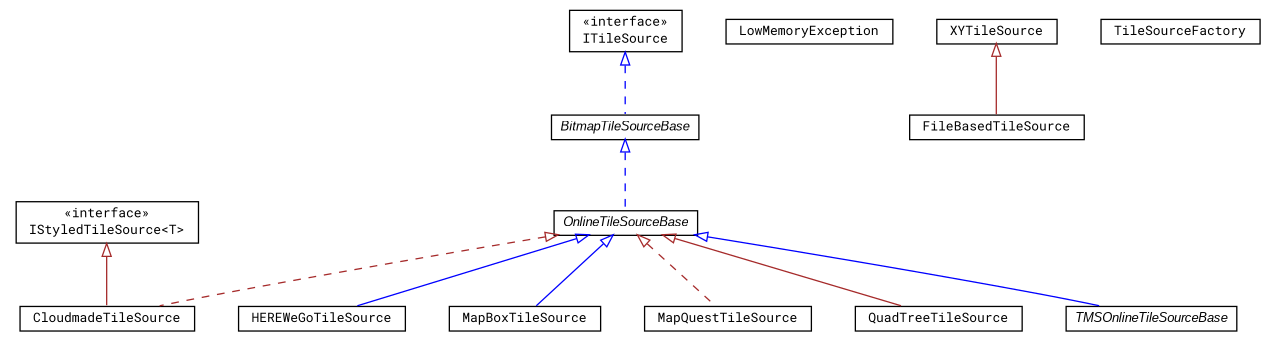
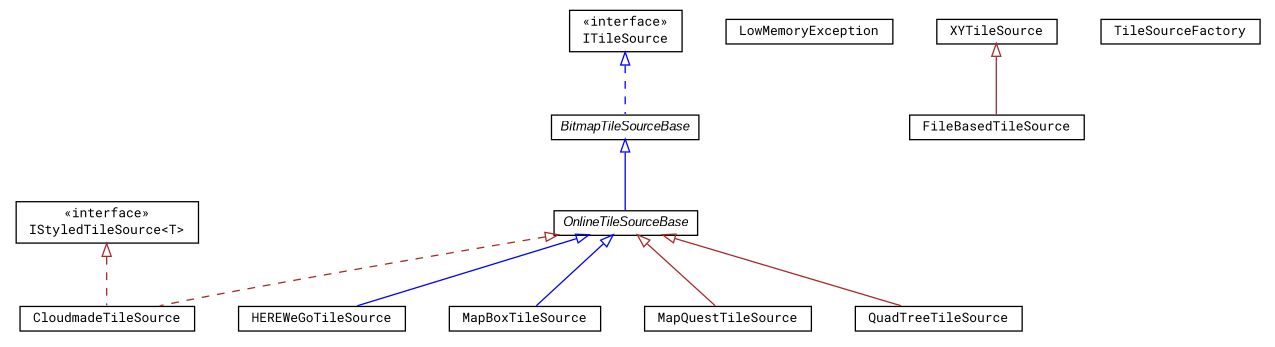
edge "OnlineTileSourceBase" -> "BitmapTileSourceBase": style dashed -> solid
edge "MapQuestTileSource" -> "OnlineTileSourceBase": style dashed -> solid
edge "CloudmadeTileSource" -> "IStyledTileSource<T>": style solid -> dashed
node "TMSOnlineTileSourceBase": removed
